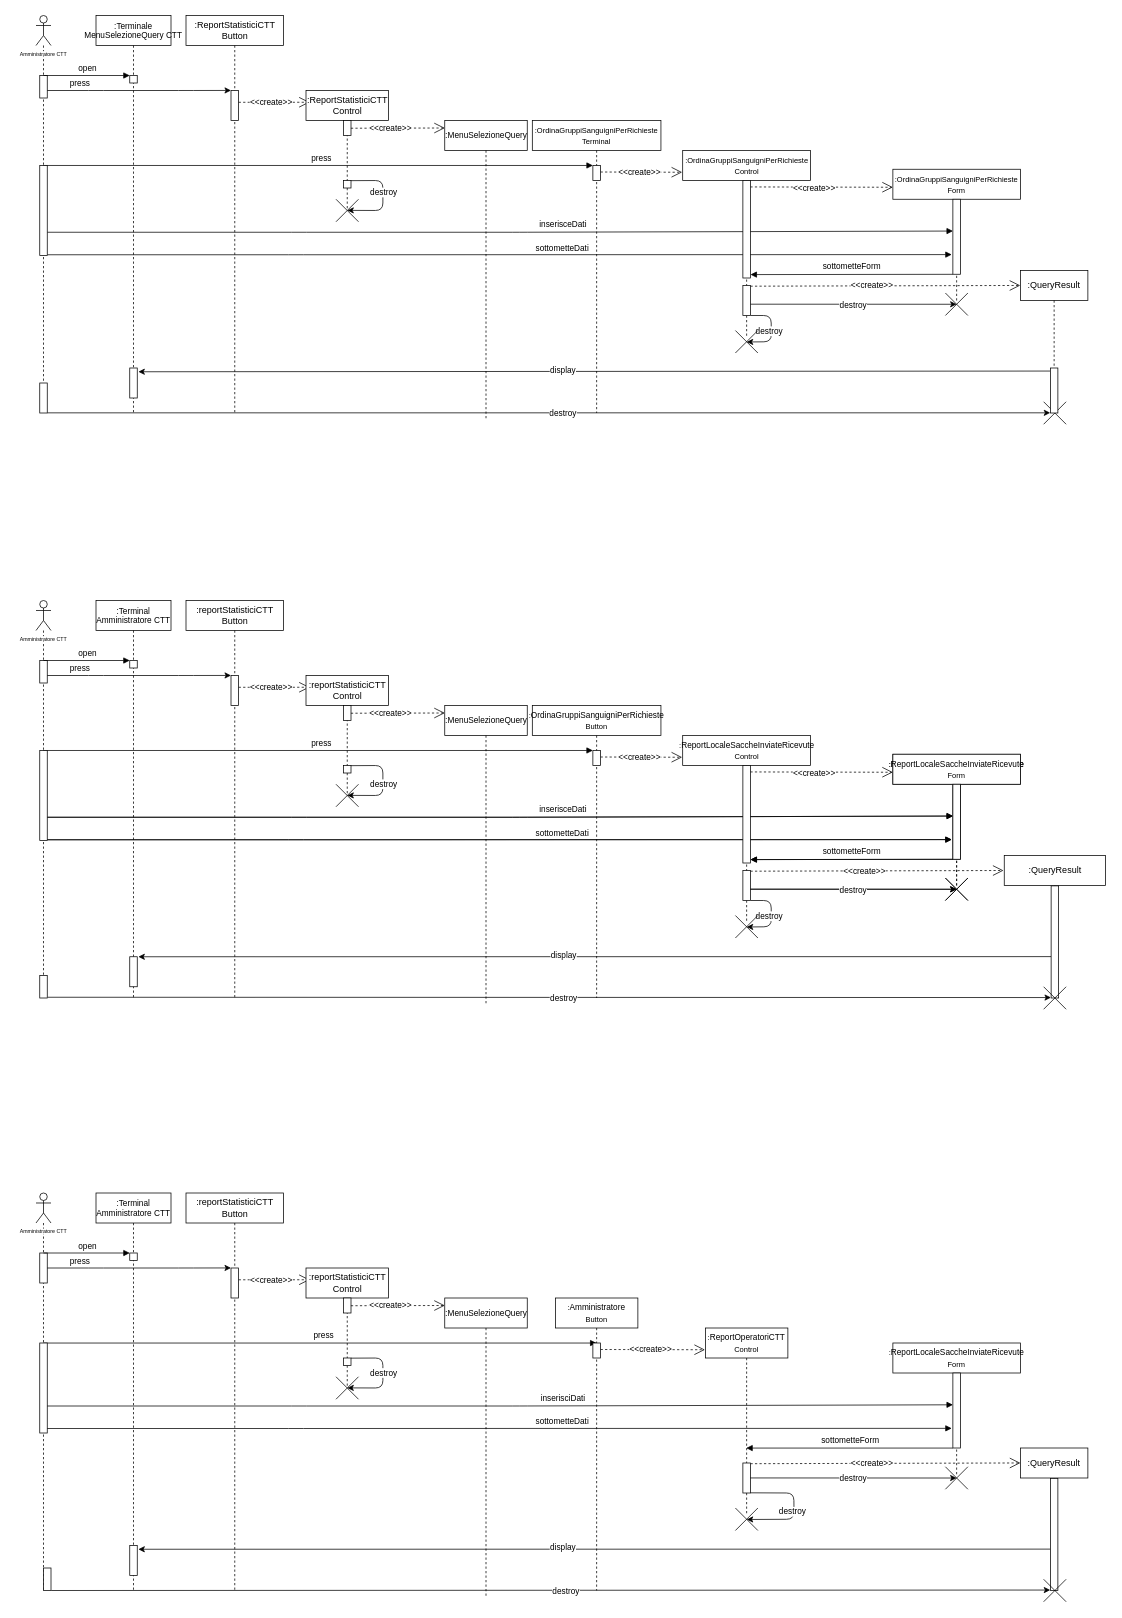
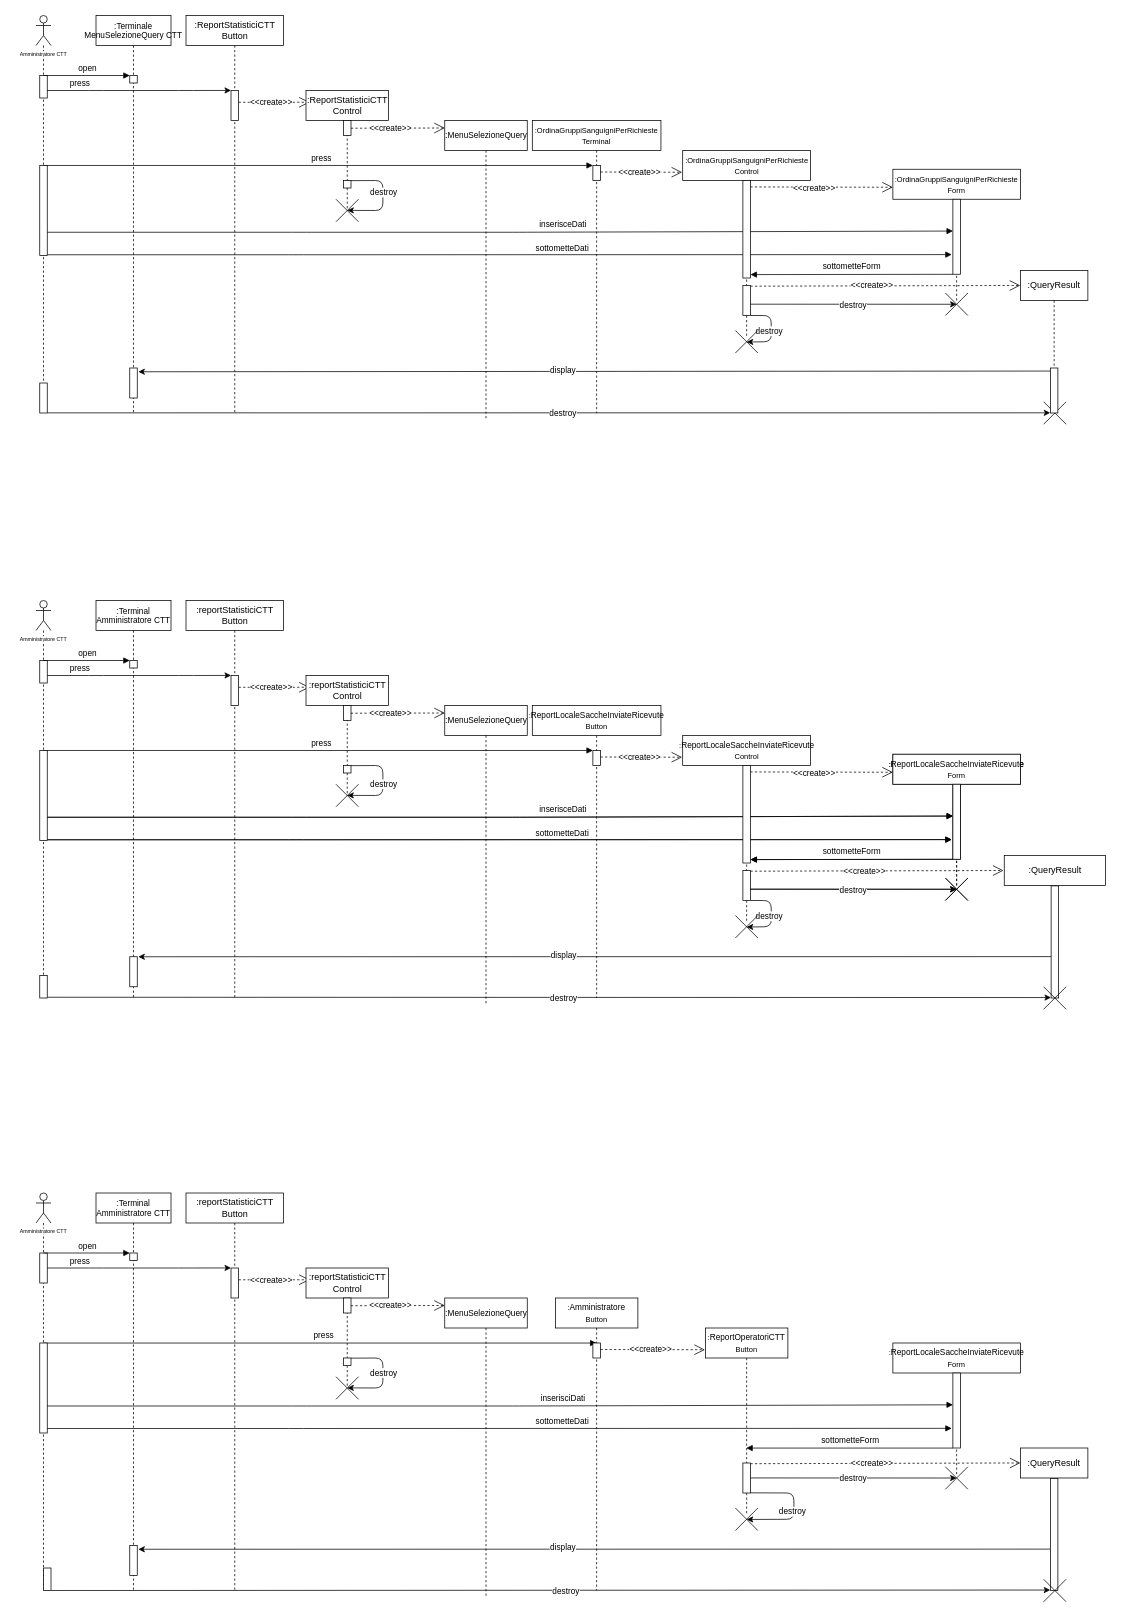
node ":OrdinaGruppiSanguigniPerRichieste Button": label ":OrdinaGruppiSanguigniPerRichieste Button" -> ":ReportLocaleSaccheInviateRicevute Button"
node ":ReportOperatoriCTT Control": label ":ReportOperatoriCTT Control" -> ":ReportOperatoriCTT Button"
